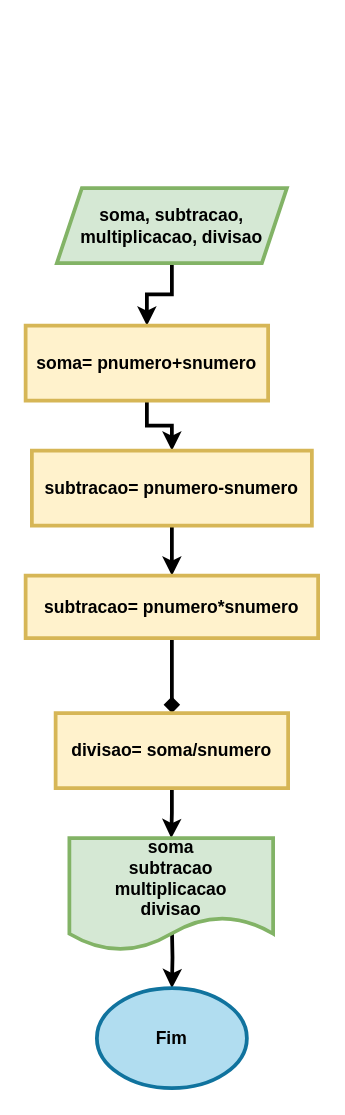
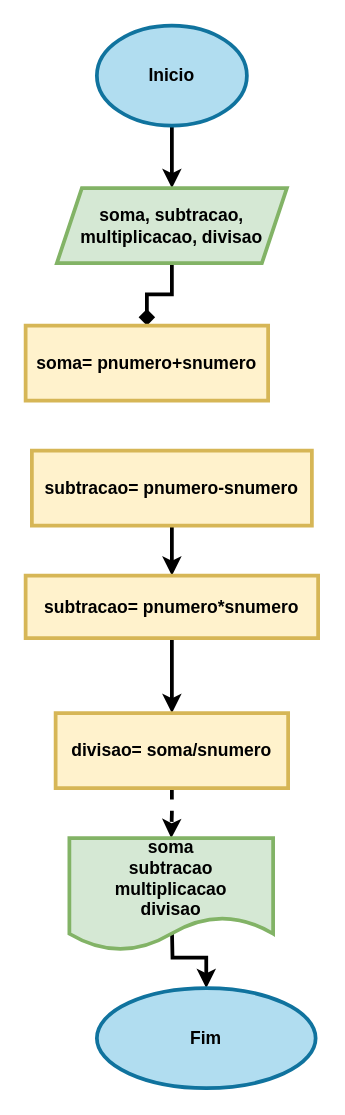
node "Inicio": added
edge "Inicio" -> "soma, subtracao, multiplicacao, divisao": added
edge "soma, subtracao, multiplicacao, divisao" -> "soma= pnumero+snumero": arrowhead classic -> diamond
edge "soma= pnumero+snumero" -> "subtracao= pnumero-snumero": removed
edge "subtracao= pnumero*snumero" -> "divisao= soma/snumero": arrowhead diamond -> classic
edge "divisao= soma/snumero" -> "soma subtracao multiplicacao divisao": style solid -> dashed
node "Fim": size 150x100 -> 219x100
